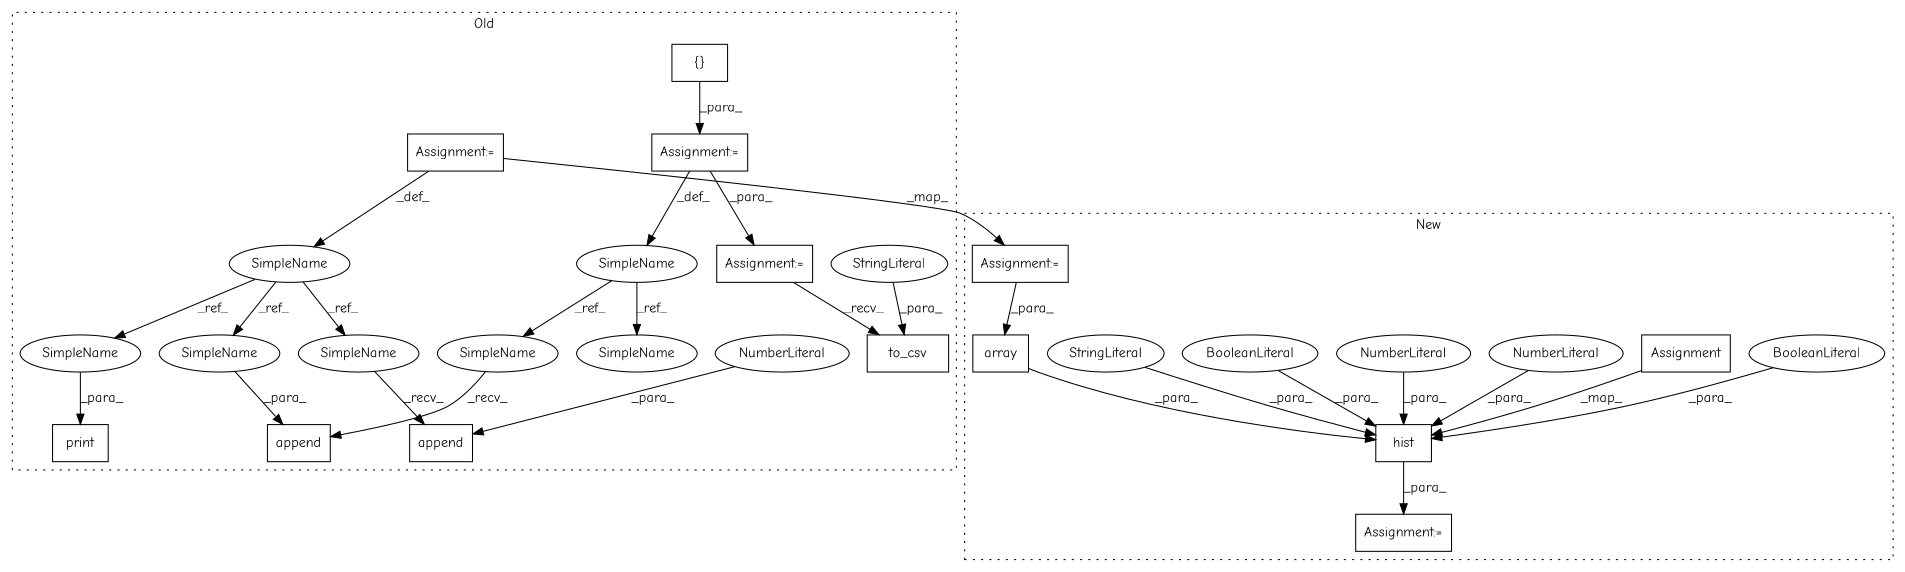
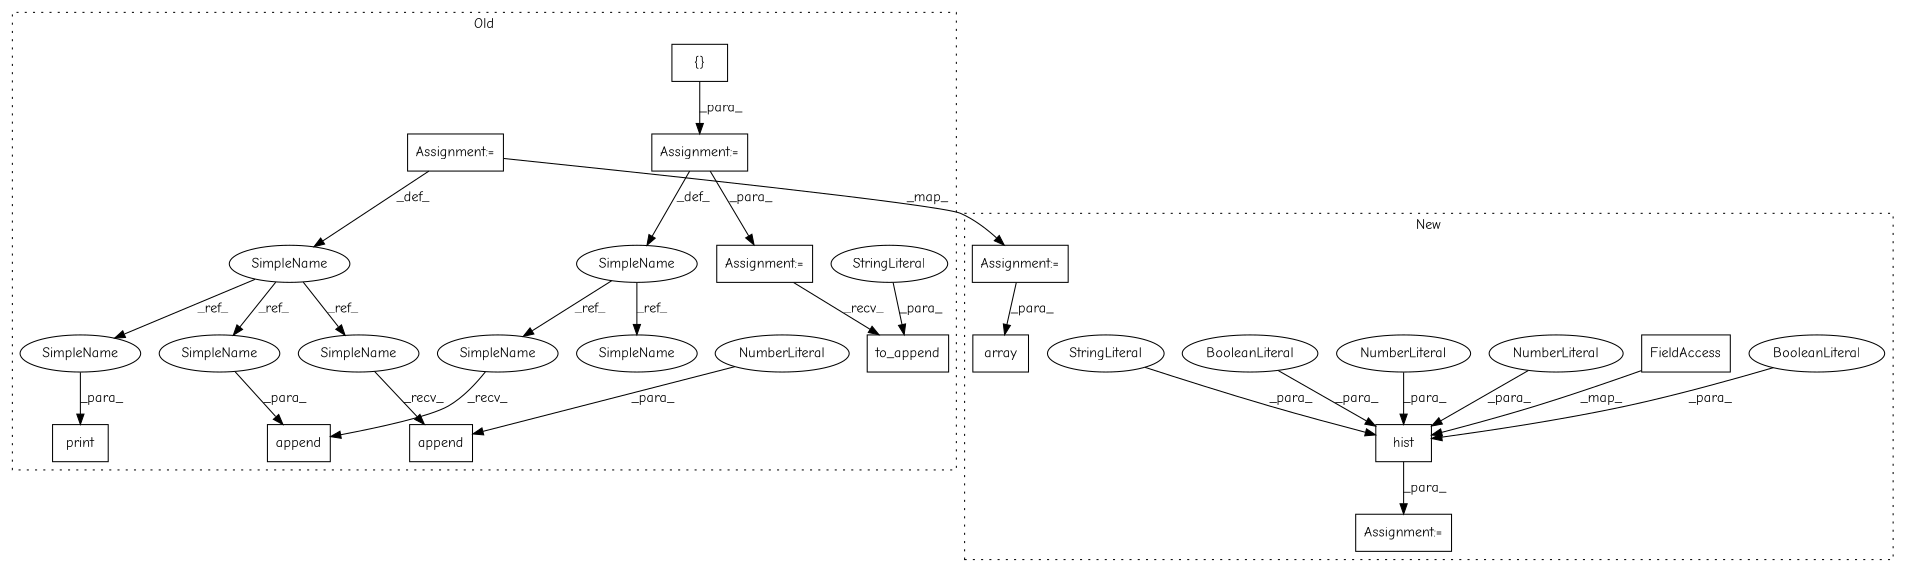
node "to_csv": label "to_csv" -> "to_append"
node "Assignment": label "Assignment" -> "FieldAccess"
edge "array" -> "hist": removed, label "_para_"
